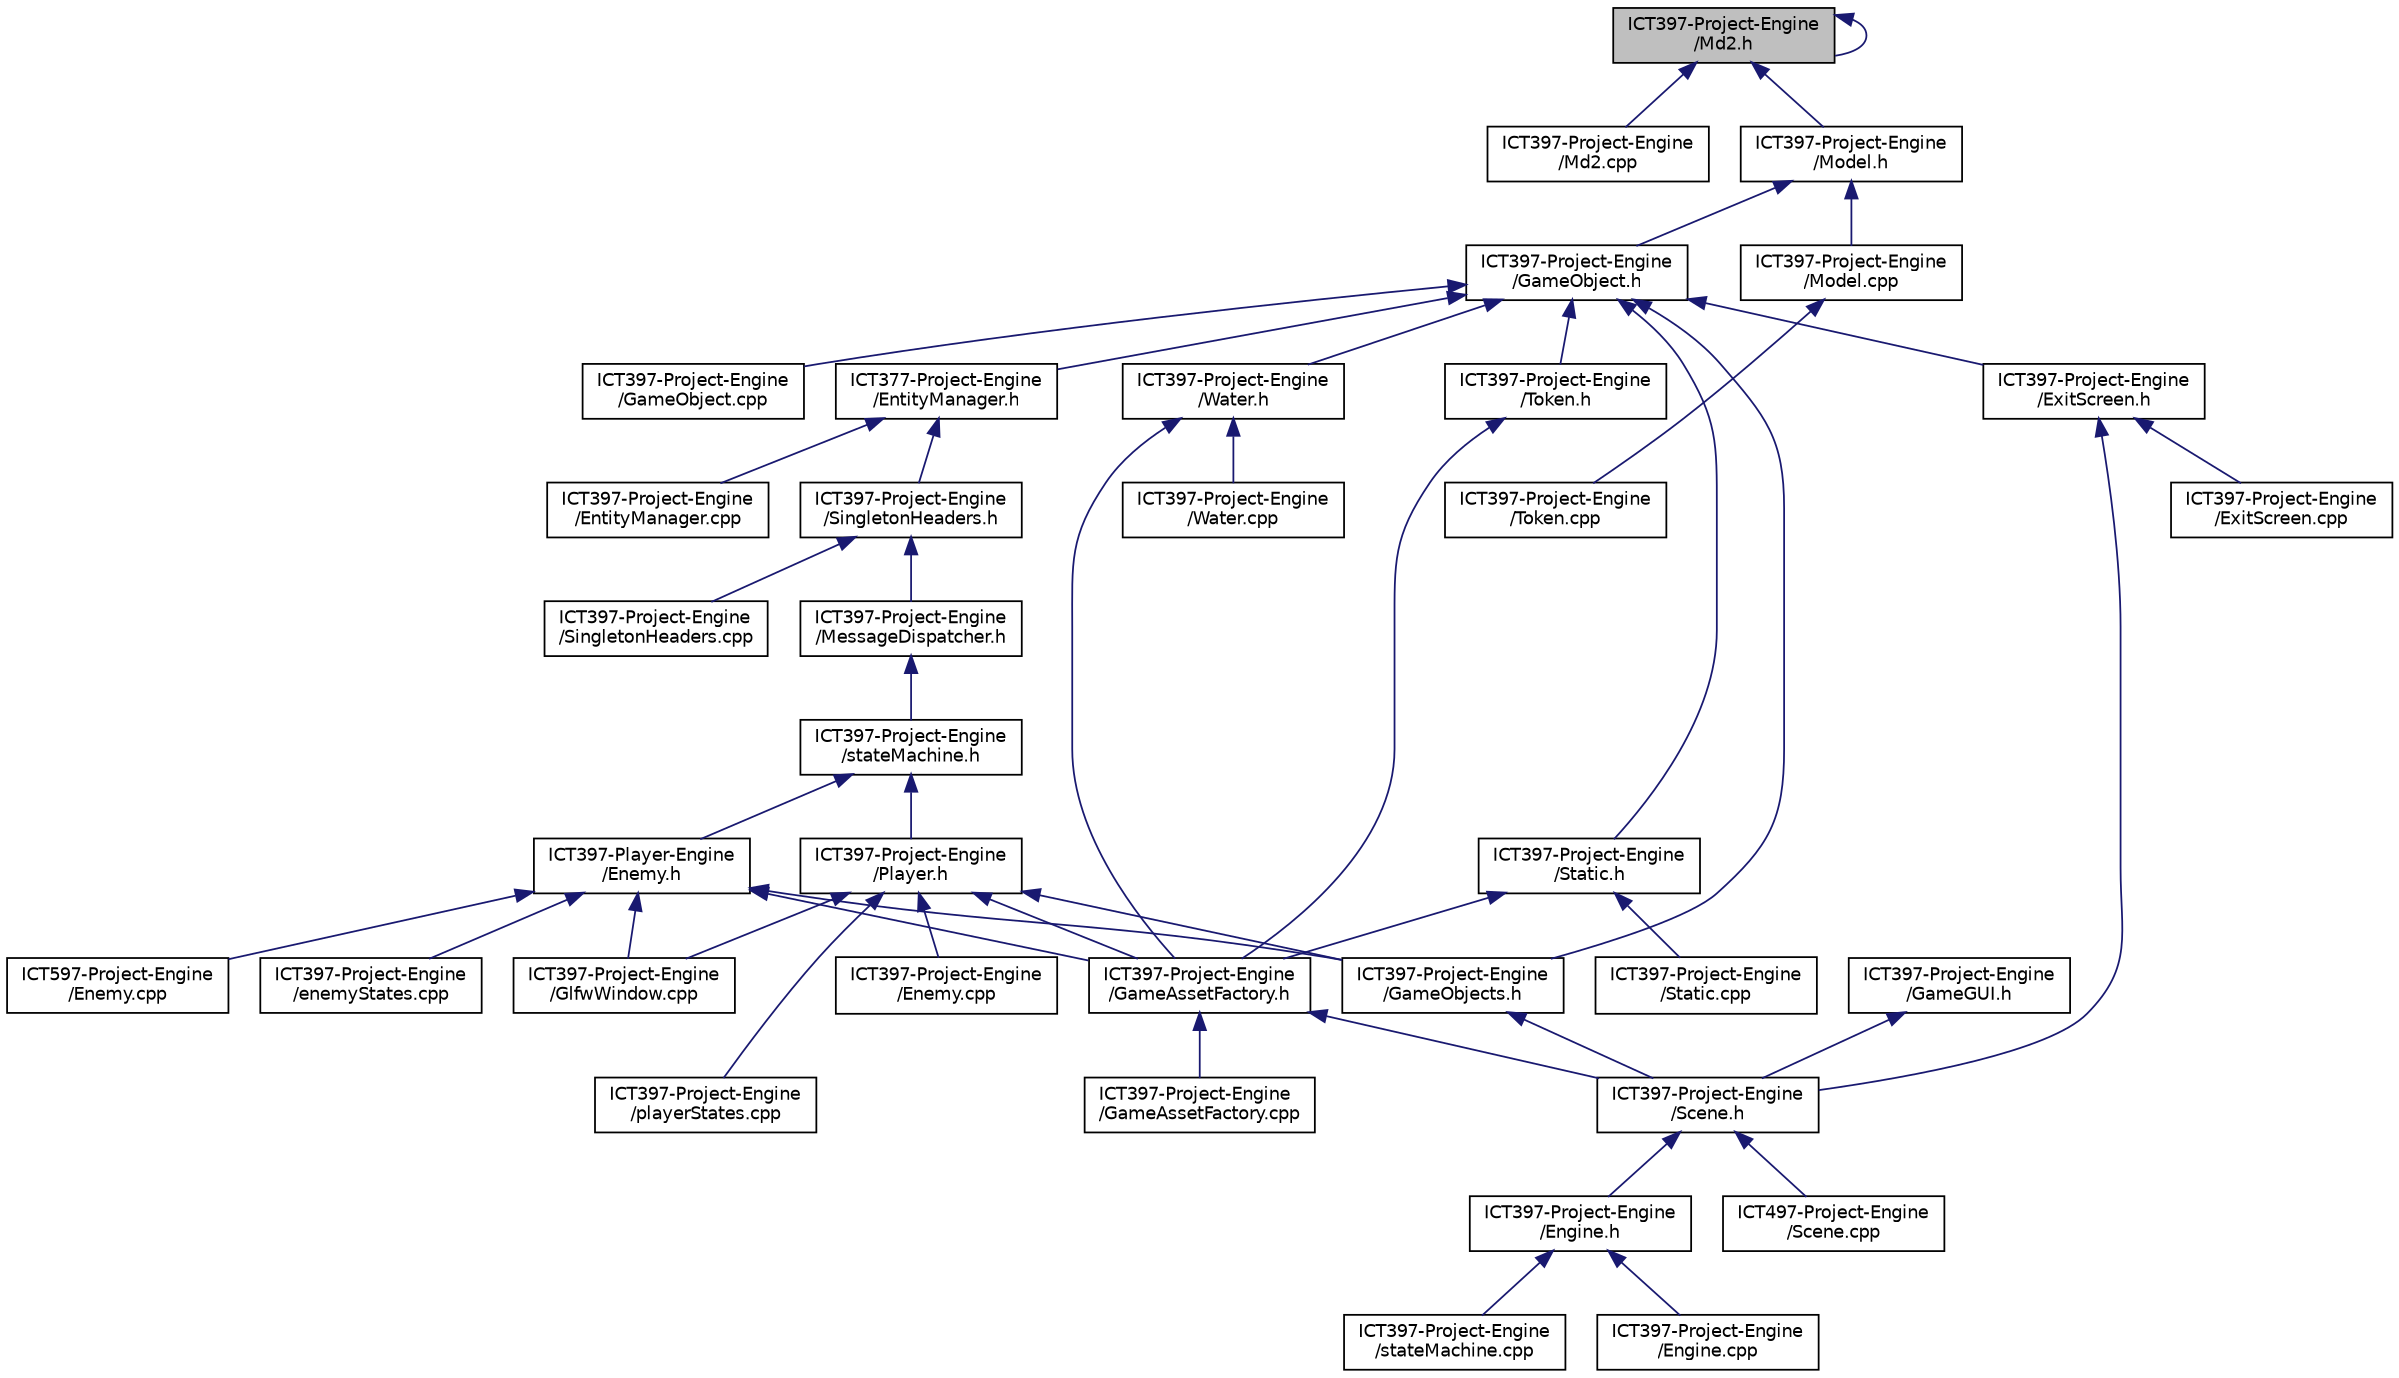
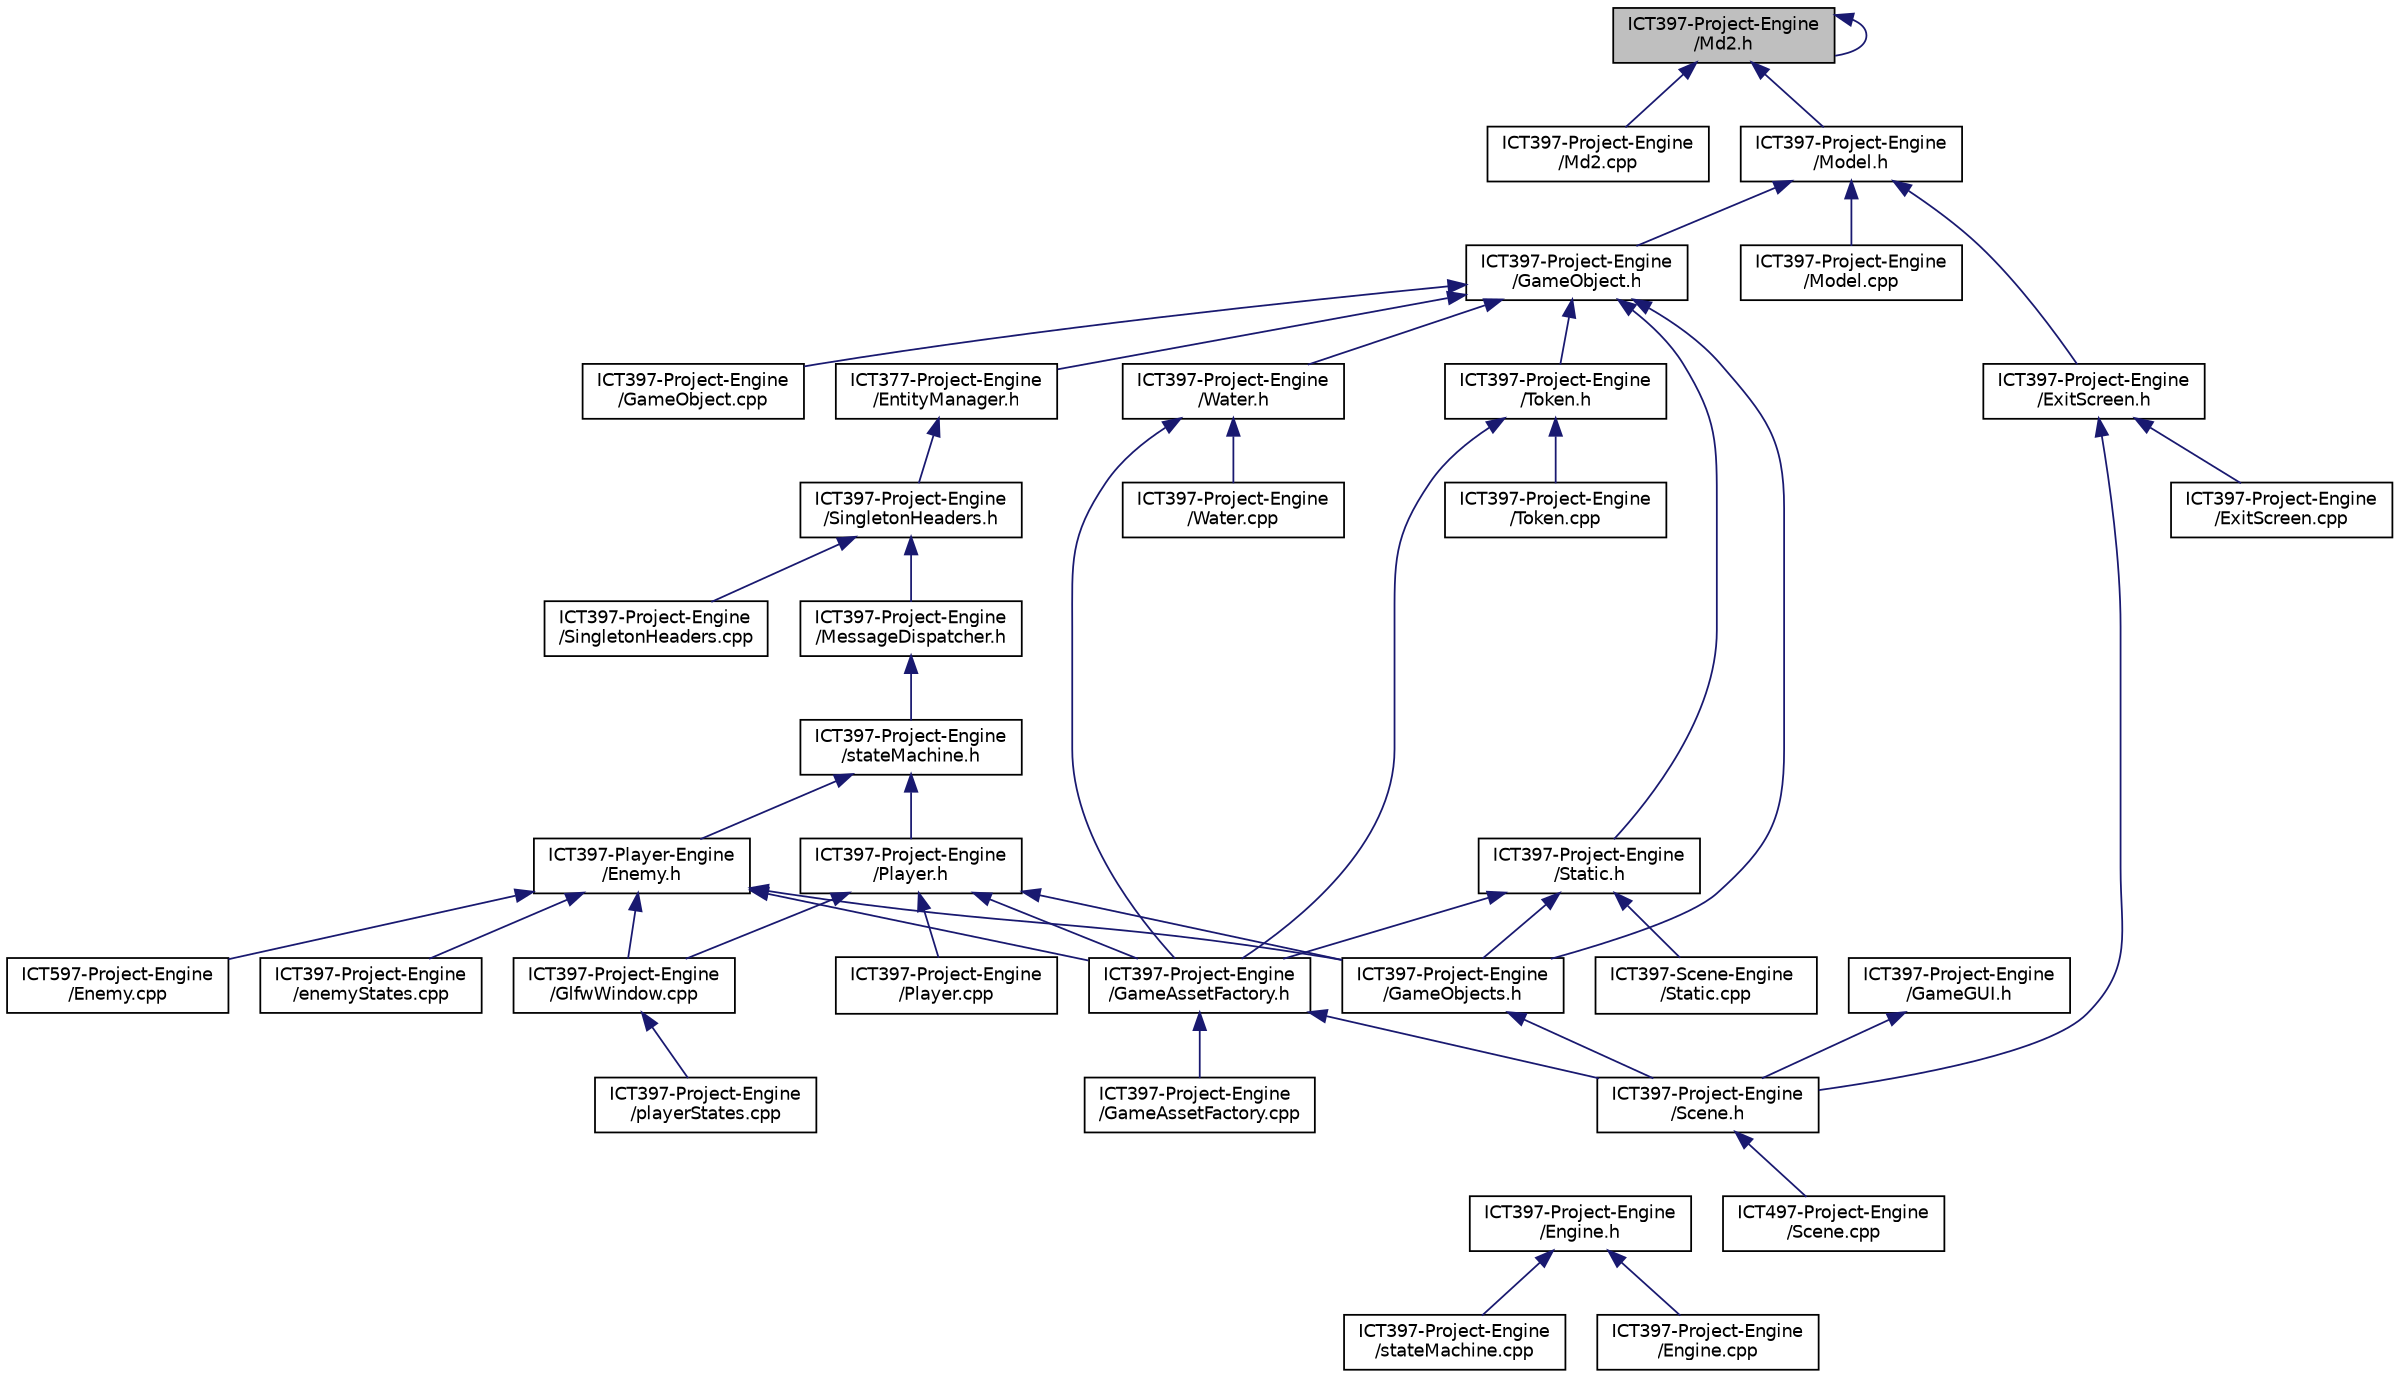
edge "ICT397-Project-Engine /ExitScreen.h" -> "ICT397-Project-Engine /GameObject.h": now "ICT397-Project-Engine /ExitScreen.h" -> "ICT397-Project-Engine /Model.h"
edge "ICT397-Project-Engine /Token.cpp" -> "ICT397-Project-Engine /Model.cpp": now "ICT397-Project-Engine /Token.cpp" -> "ICT397-Project-Engine /Token.h"
node "ICT397-Project-Engine /EntityManager.cpp": removed
edge "ICT397-Project-Engine /GameObjects.h" -> "ICT397-Project-Engine /Static.h": added
node "ICT397-Project-Engine /Enemy.cpp": label "ICT397-Project-Engine /Enemy.cpp" -> "ICT397-Project-Engine /Player.cpp"
node "ICT397-Project-Engine /Static.cpp": label "ICT397-Project-Engine /Static.cpp" -> "ICT397-Scene-Engine /Static.cpp"
edge "ICT397-Project-Engine /playerStates.cpp" -> "ICT397-Project-Engine /Player.h": now "ICT397-Project-Engine /playerStates.cpp" -> "ICT397-Project-Engine /GlfwWindow.cpp"
edge "ICT397-Project-Engine /Engine.h" -> "ICT397-Project-Engine /Scene.h": removed
